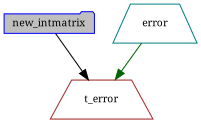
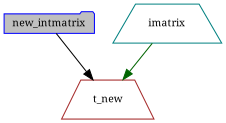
node "error": label "error" -> "imatrix"
node "t_error": label "t_error" -> "t_new"
